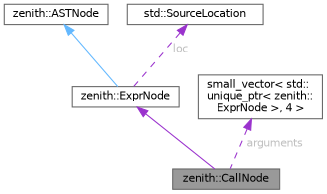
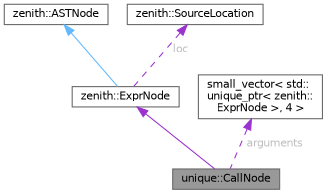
node "std::SourceLocation": label "std::SourceLocation" -> "zenith::SourceLocation"
node "zenith::CallNode": label "zenith::CallNode" -> "unique::CallNode"
